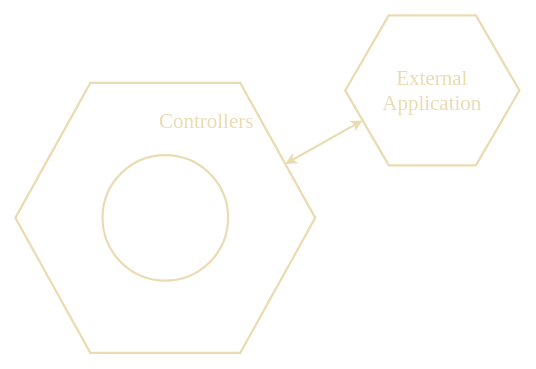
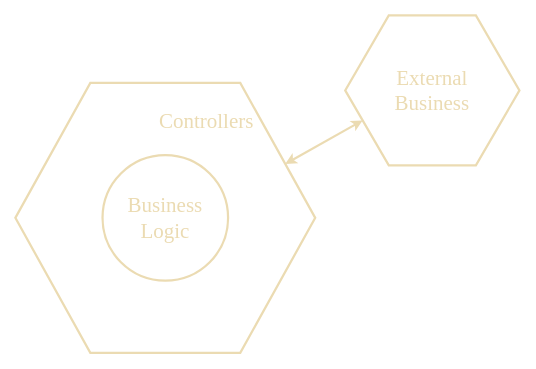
node "External Application": label "External Application" -> "External Business"
node "Business Logic": added
